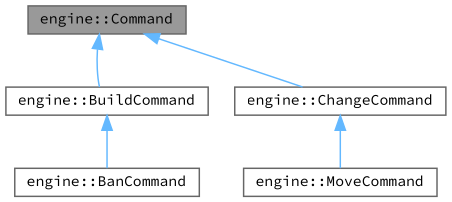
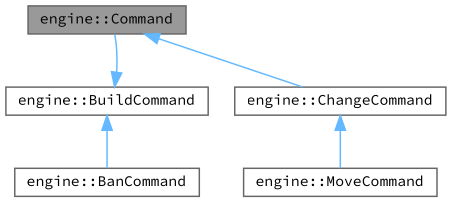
edge "engine::BuildCommand" -> "engine::Command": reversed
